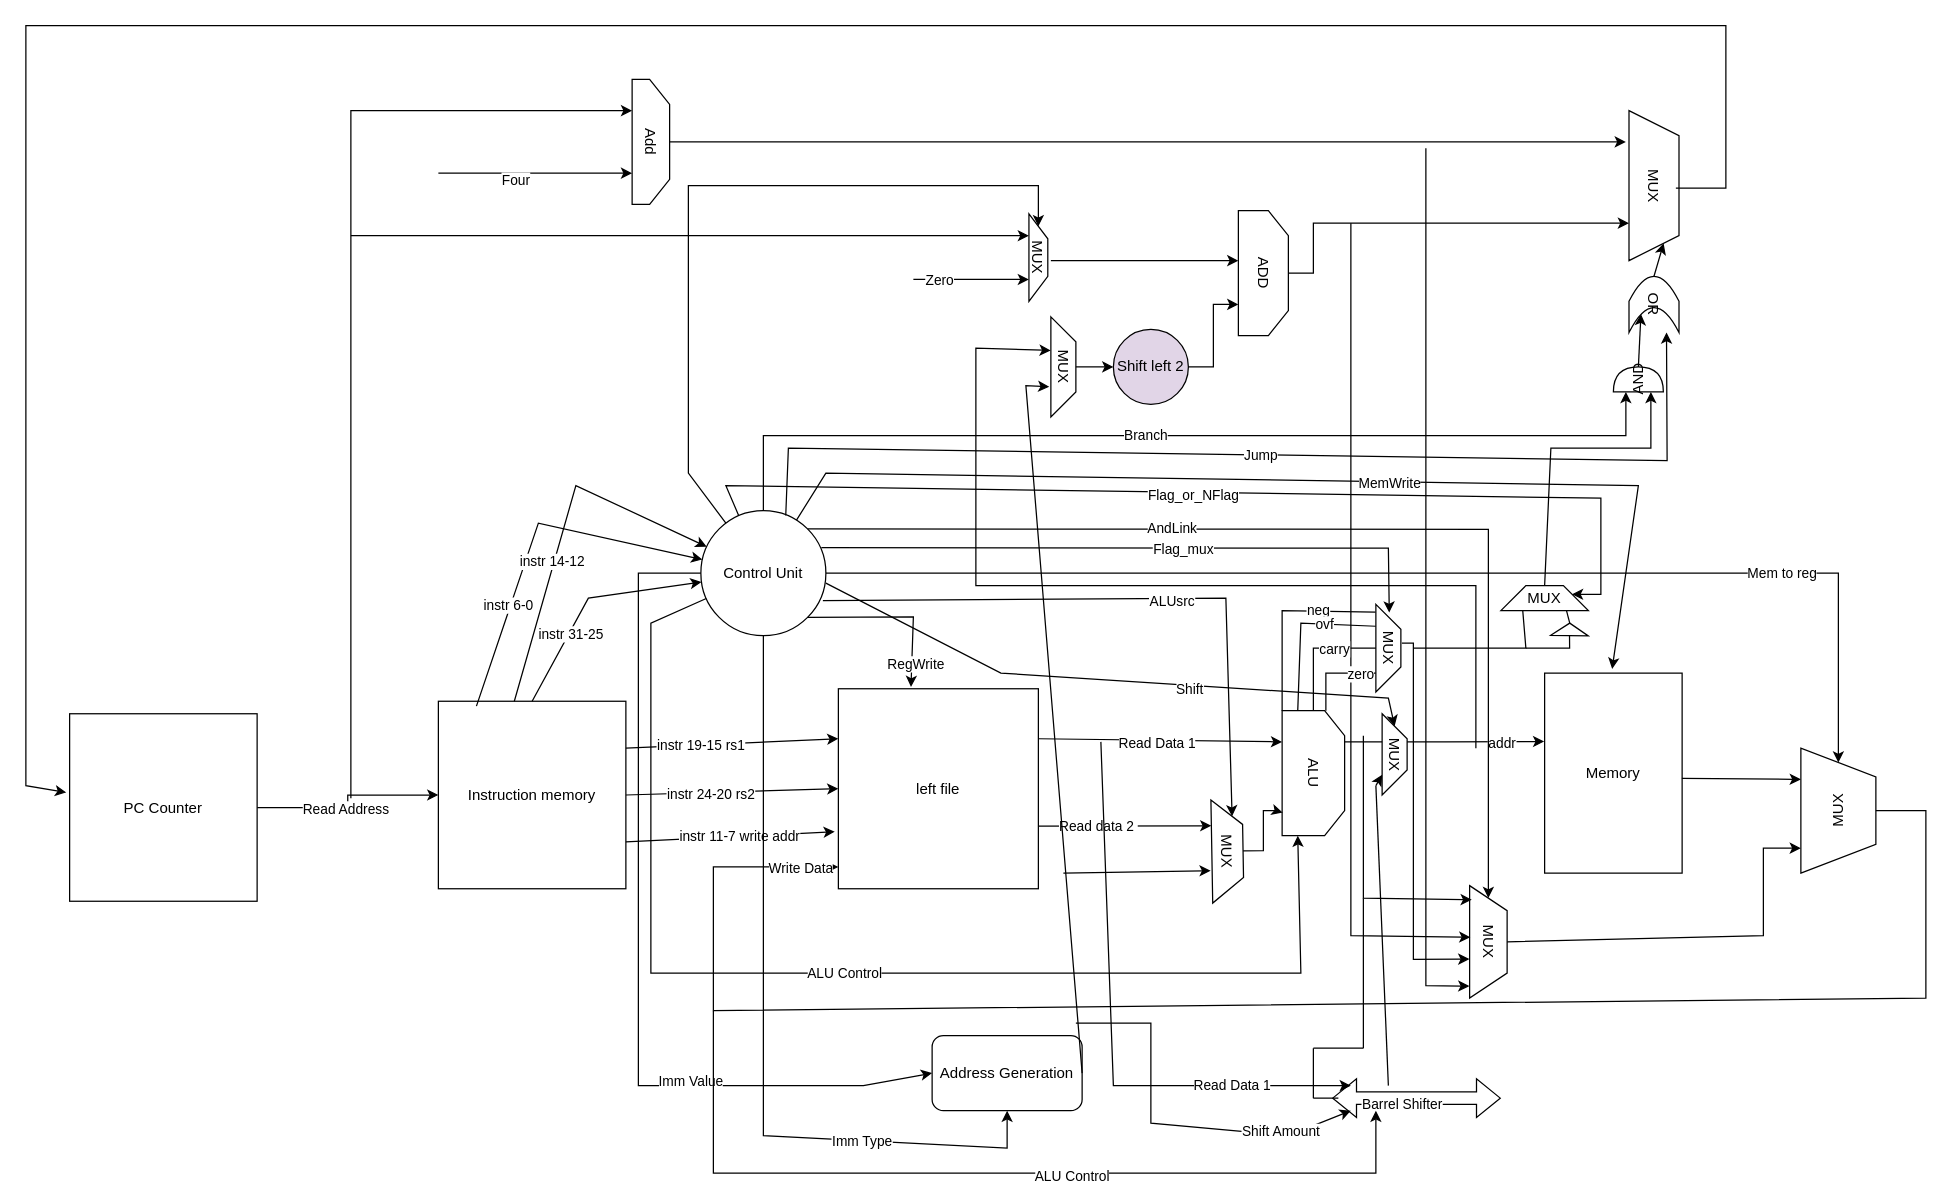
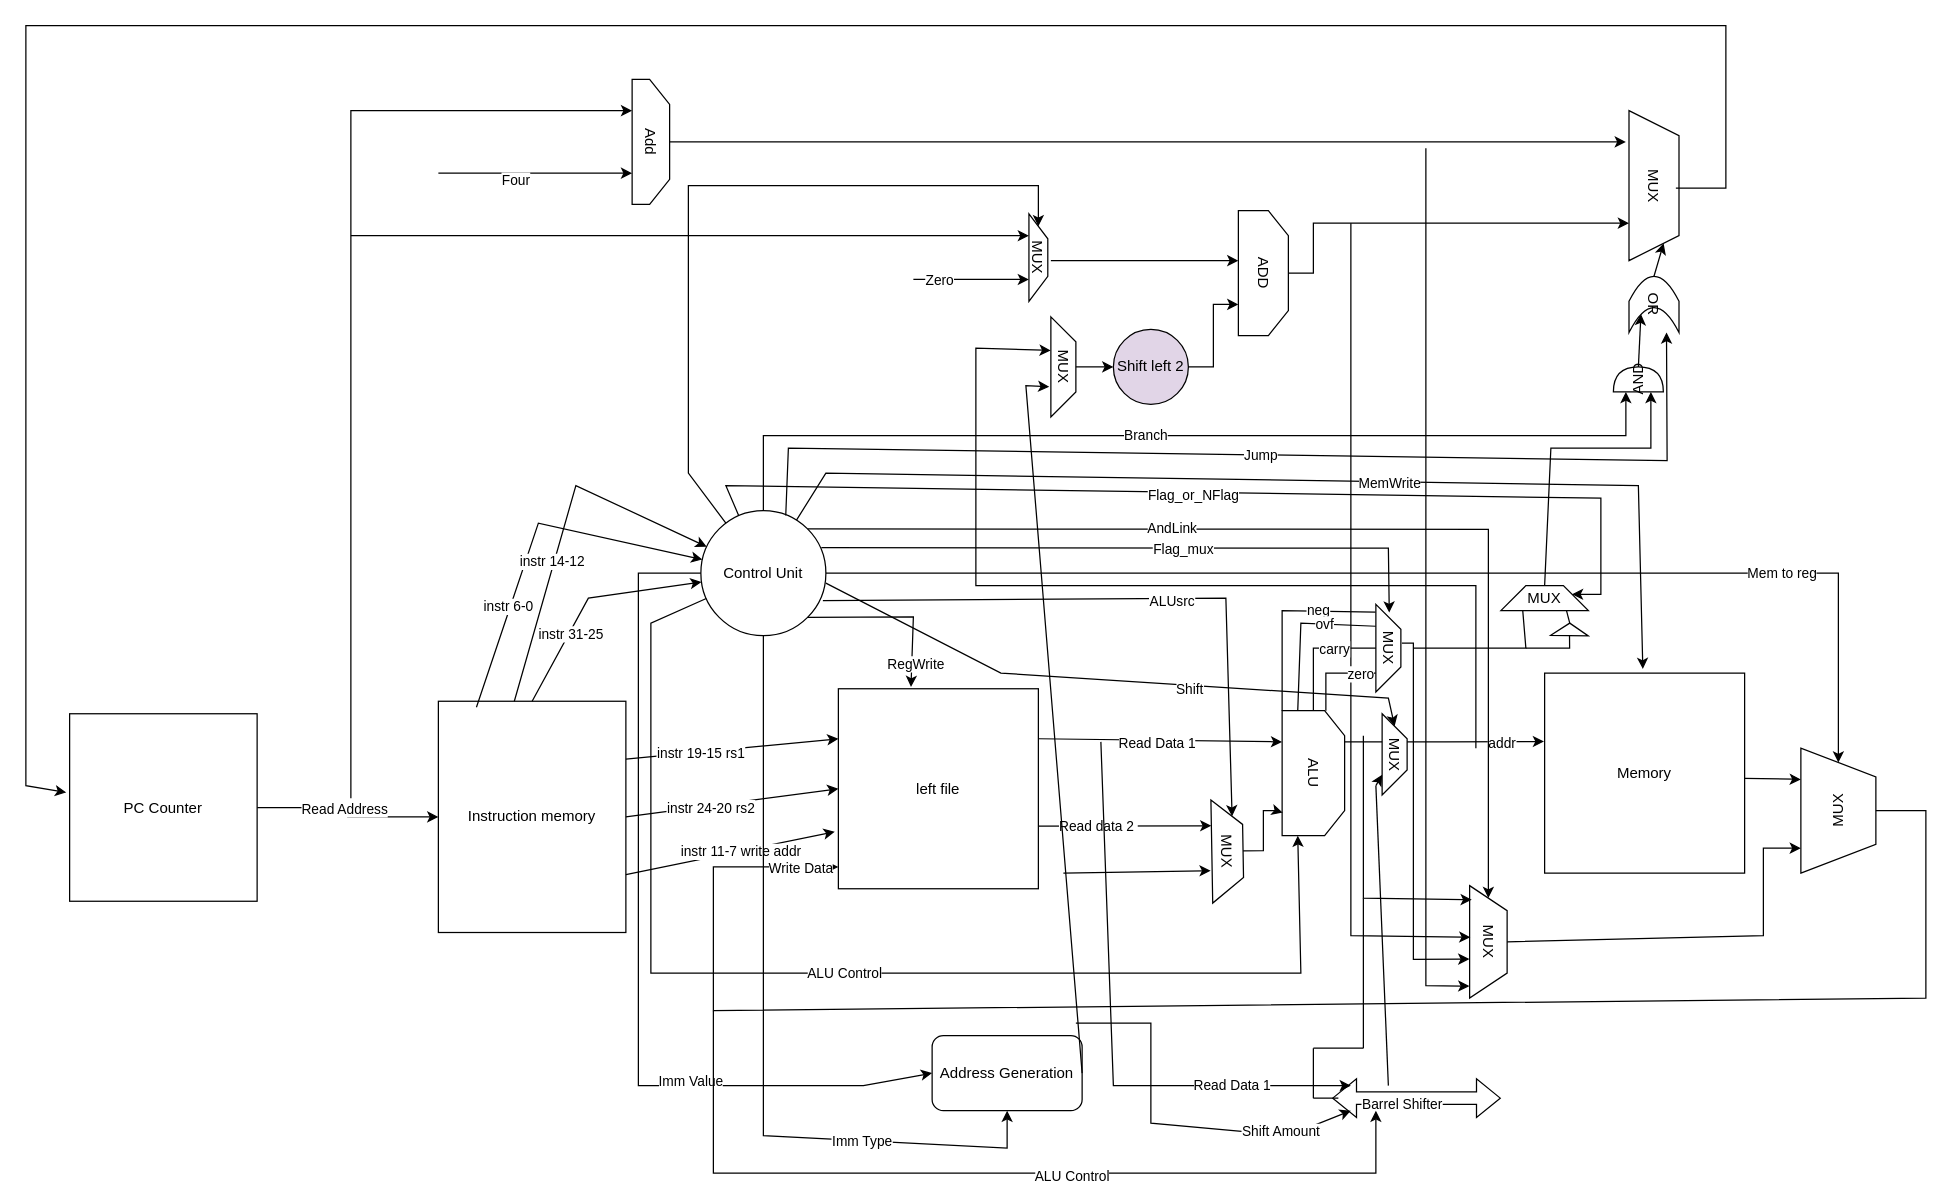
node "Memory": size 138x200 -> 200x200
node "Instruction memory": size 188x188 -> 188x231
